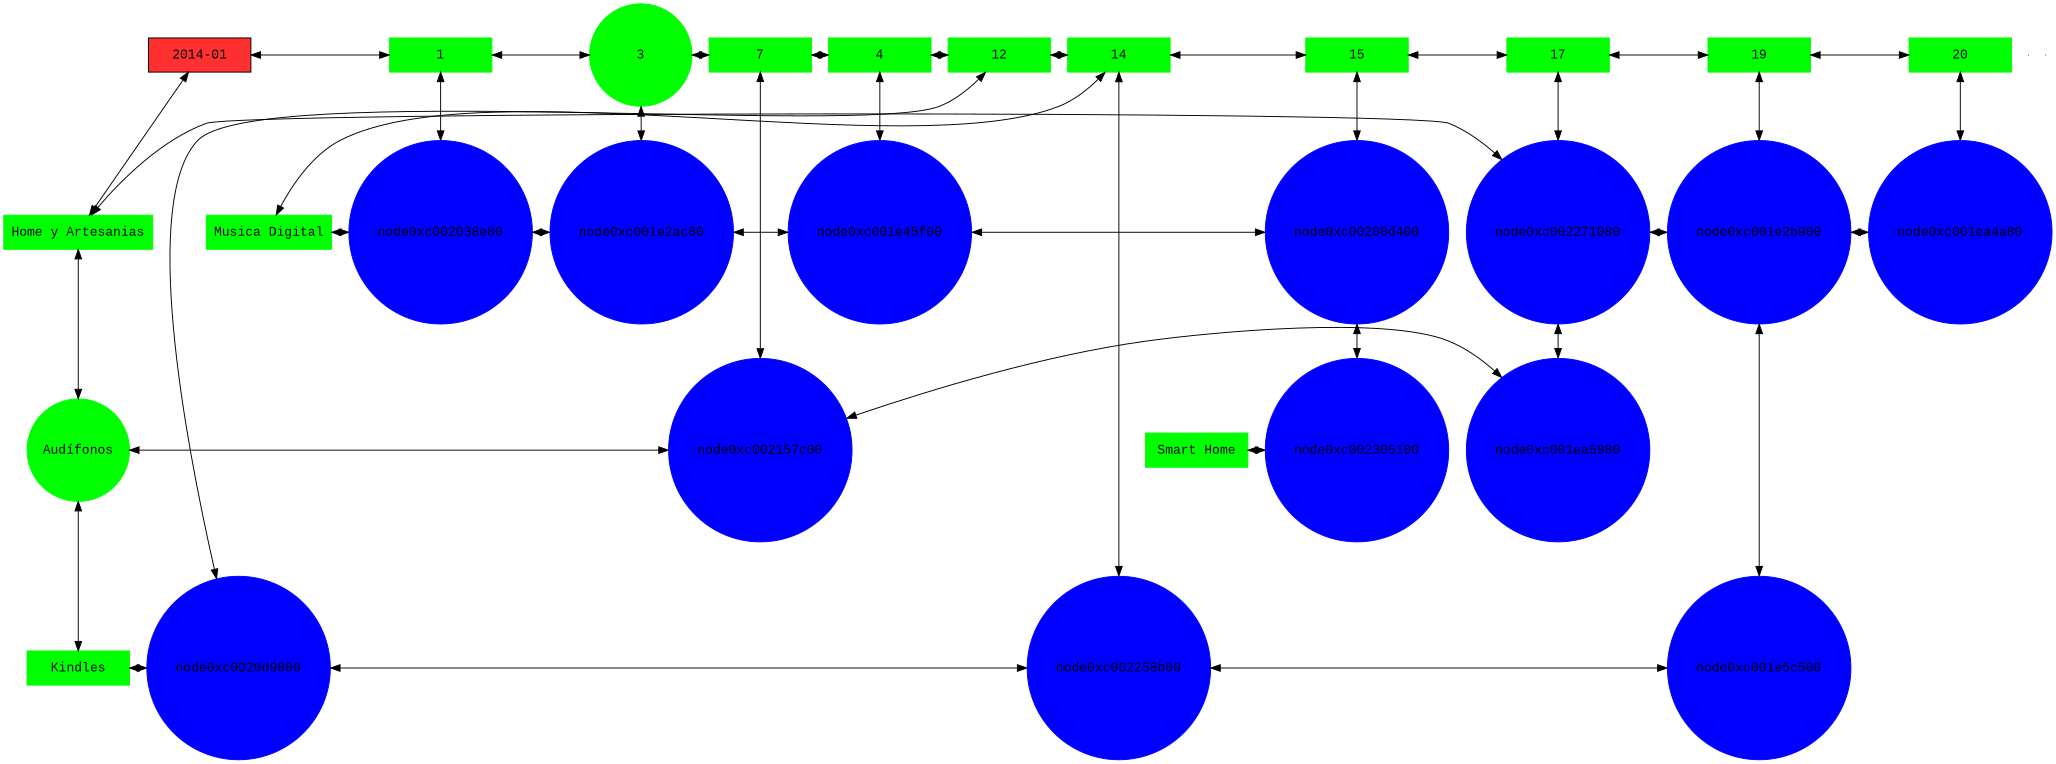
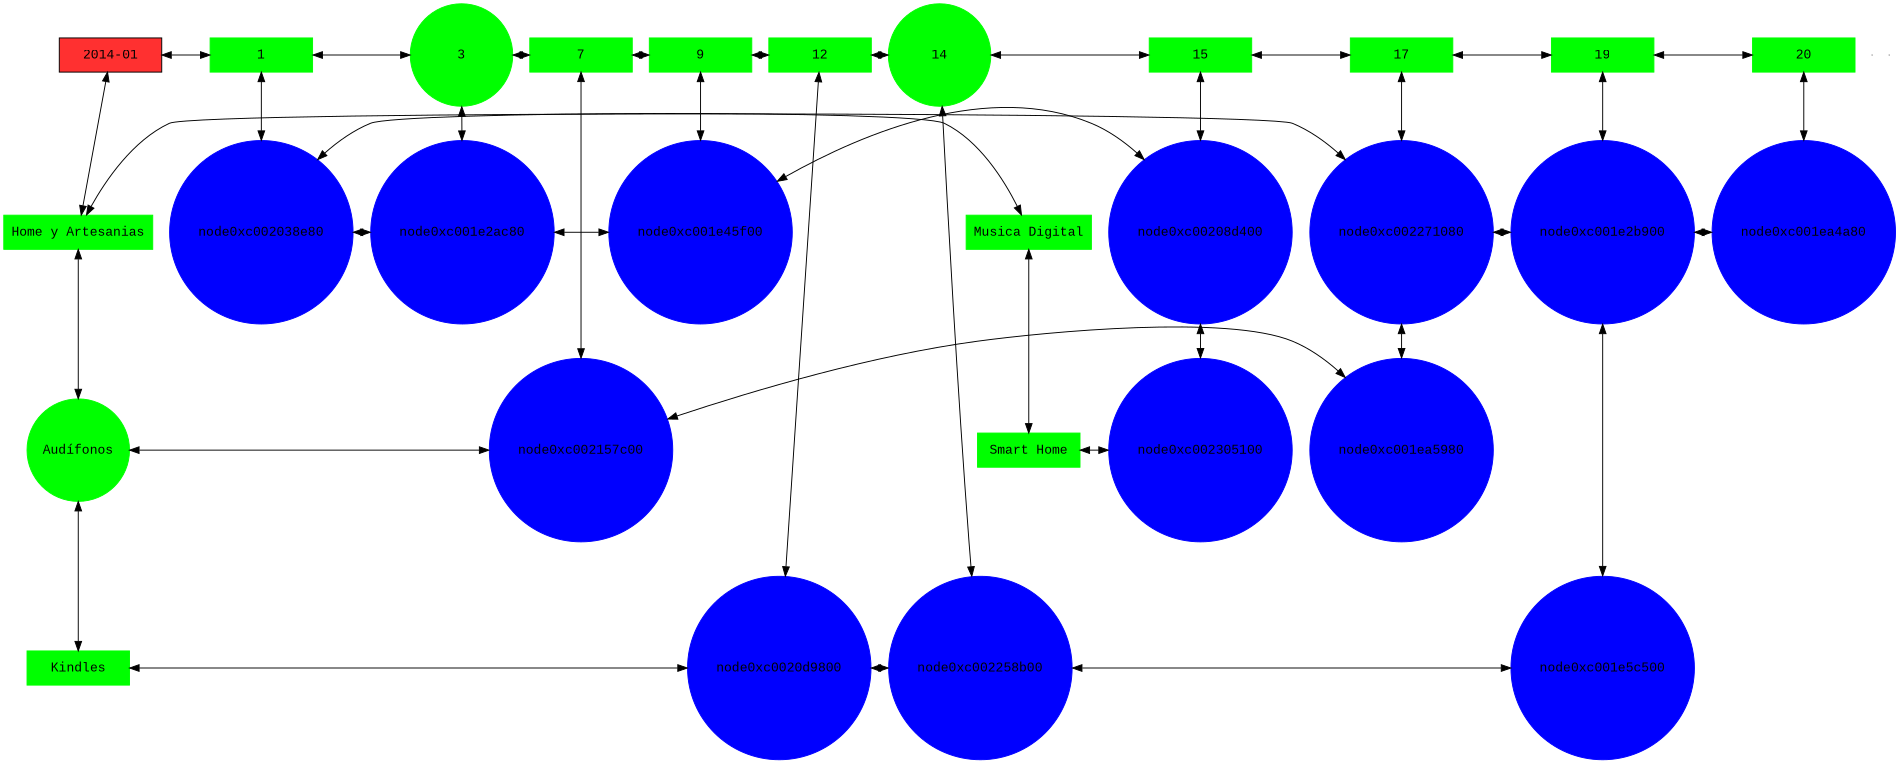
node "4": label "4" -> "9"
node "14": shape box -> circle
edge "14" -- "Musica Digital": now "Smart Home" -- "Musica Digital"
